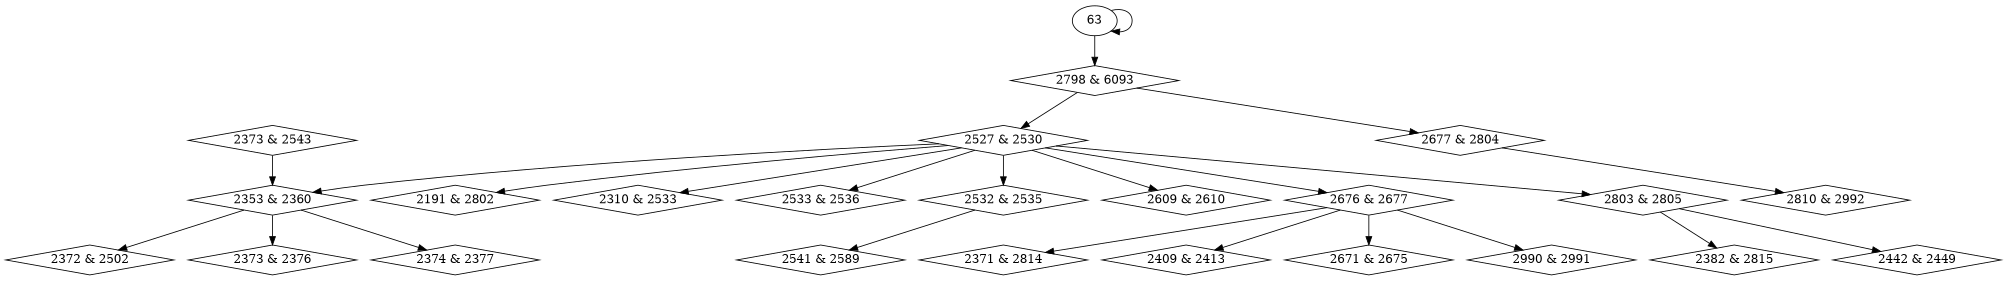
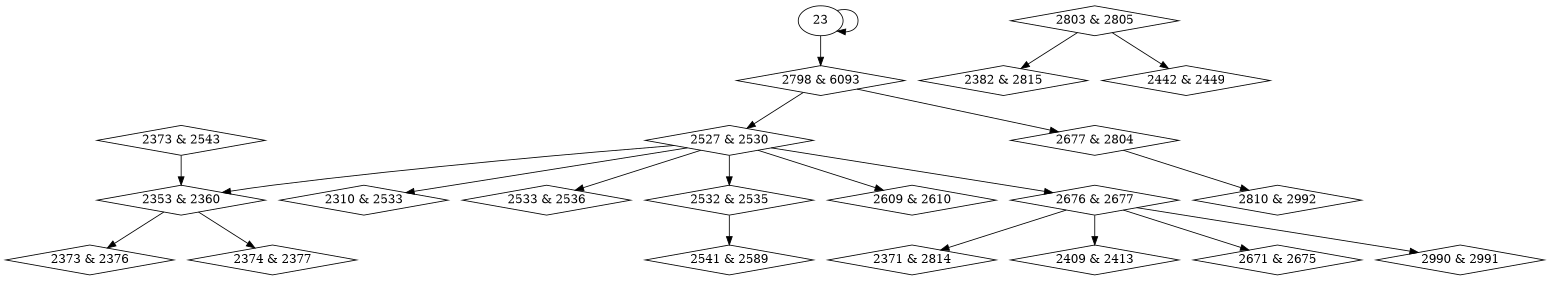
node "63": label "63" -> "23"
edge "2527 & 2530" -> "2803 & 2805": removed
node "2191 & 2802": removed
node "2372 & 2502": removed
